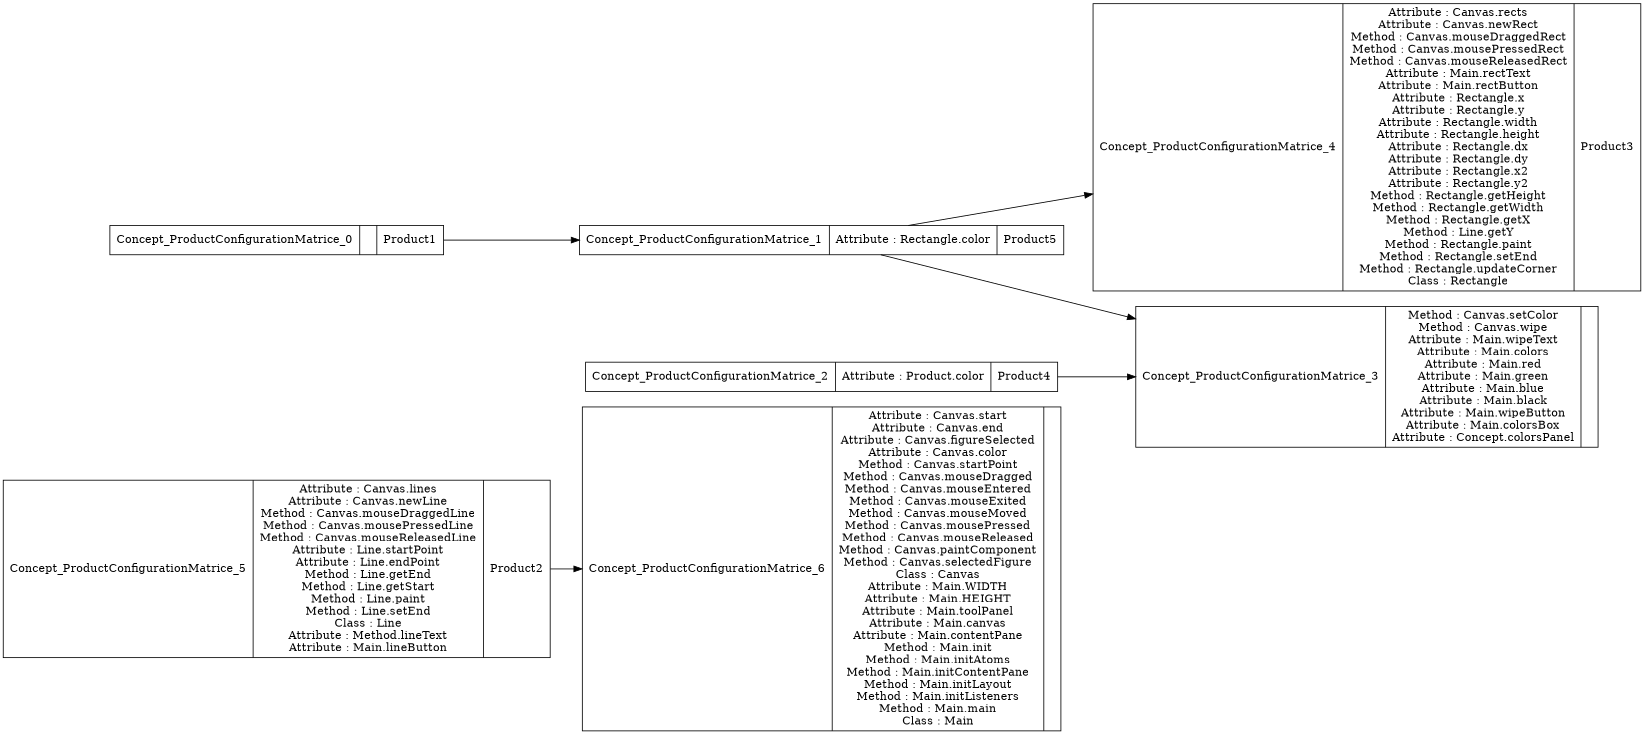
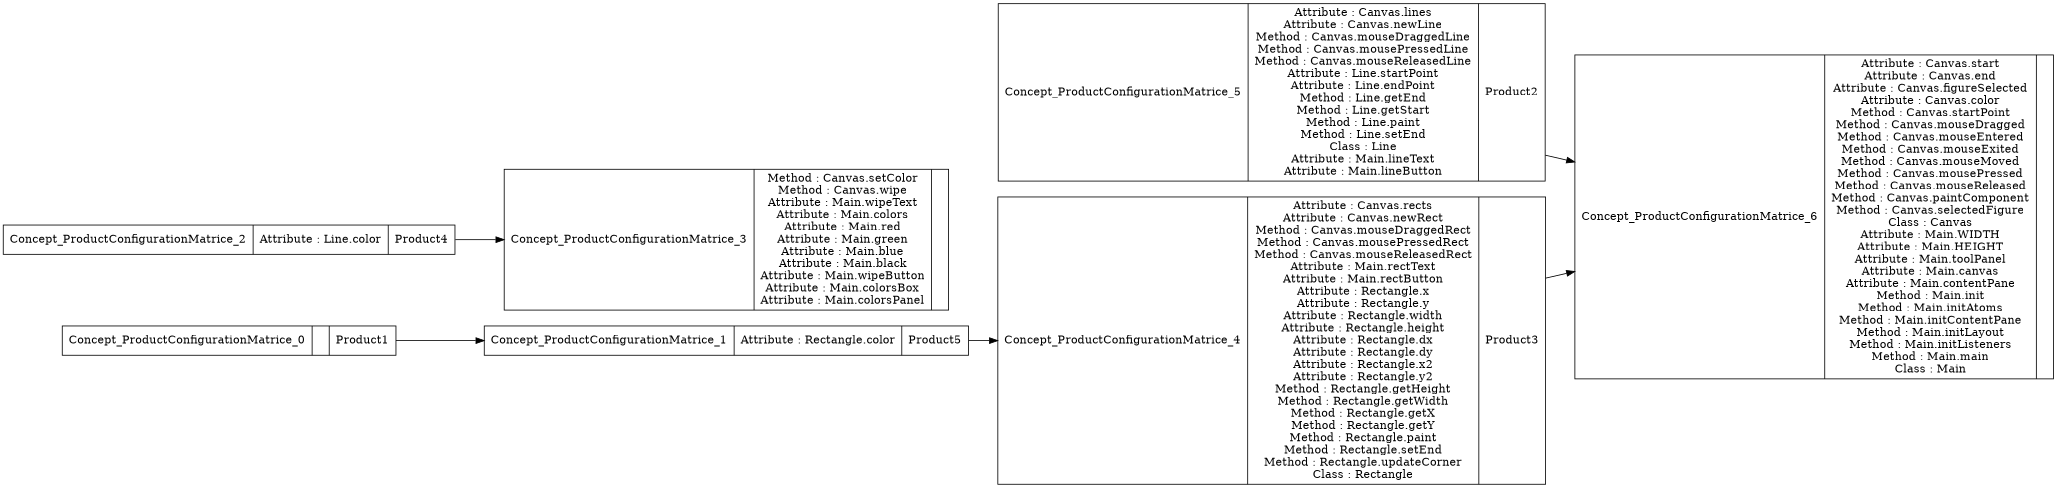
node "Concept_ProductConfigurationMatrice_4": text "Method : Line.getY" -> "Method : Rectangle.getY"
edge "Concept_ProductConfigurationMatrice_4" -> "Concept_ProductConfigurationMatrice_6": added
edge "Concept_ProductConfigurationMatrice_1" -> "Concept_ProductConfigurationMatrice_3": removed
node "Concept_ProductConfigurationMatrice_2": text "Attribute : Product.color" -> "Attribute : Line.color"
node "Concept_ProductConfigurationMatrice_3": text "Attribute : Concept.colorsPanel" -> "Attribute : Main.colorsPanel"
node "Concept_ProductConfigurationMatrice_5": text "Attribute : Method.lineText" -> "Attribute : Main.lineText"
